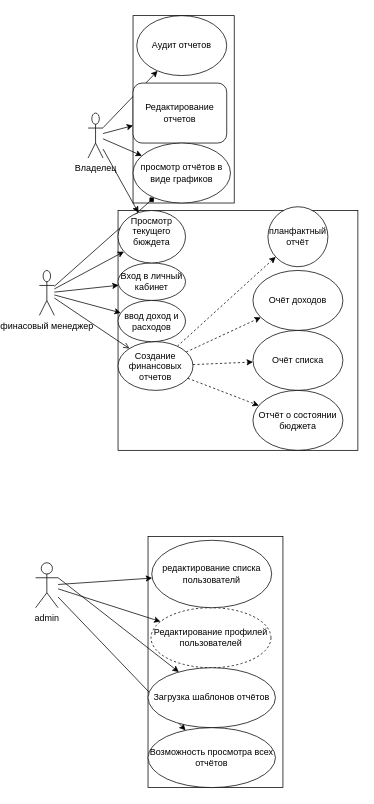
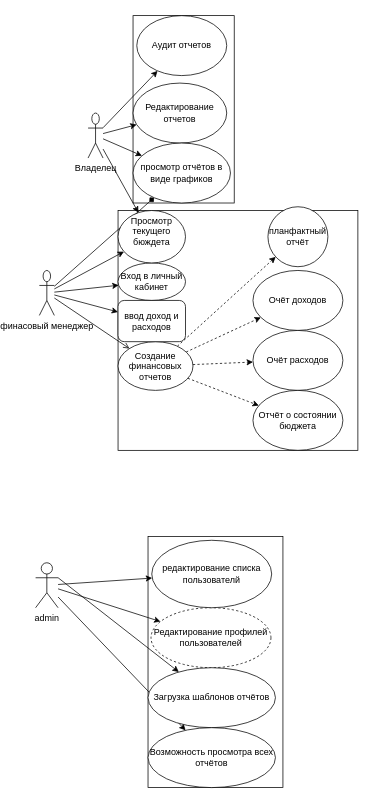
node "Редактирование отчетов": shape rounded rectangle -> ellipse
node "ввод доход и расходов": shape ellipse -> rounded rectangle
node "Очёт списка": label "Очёт списка" -> "Очёт расходов"
